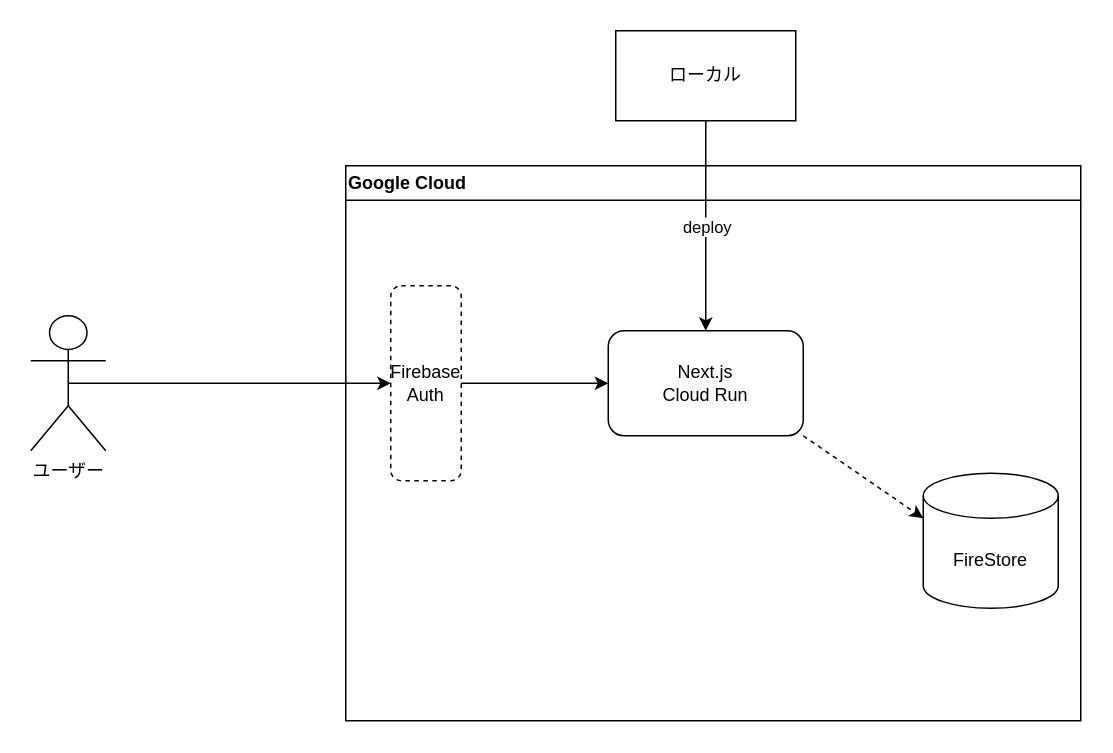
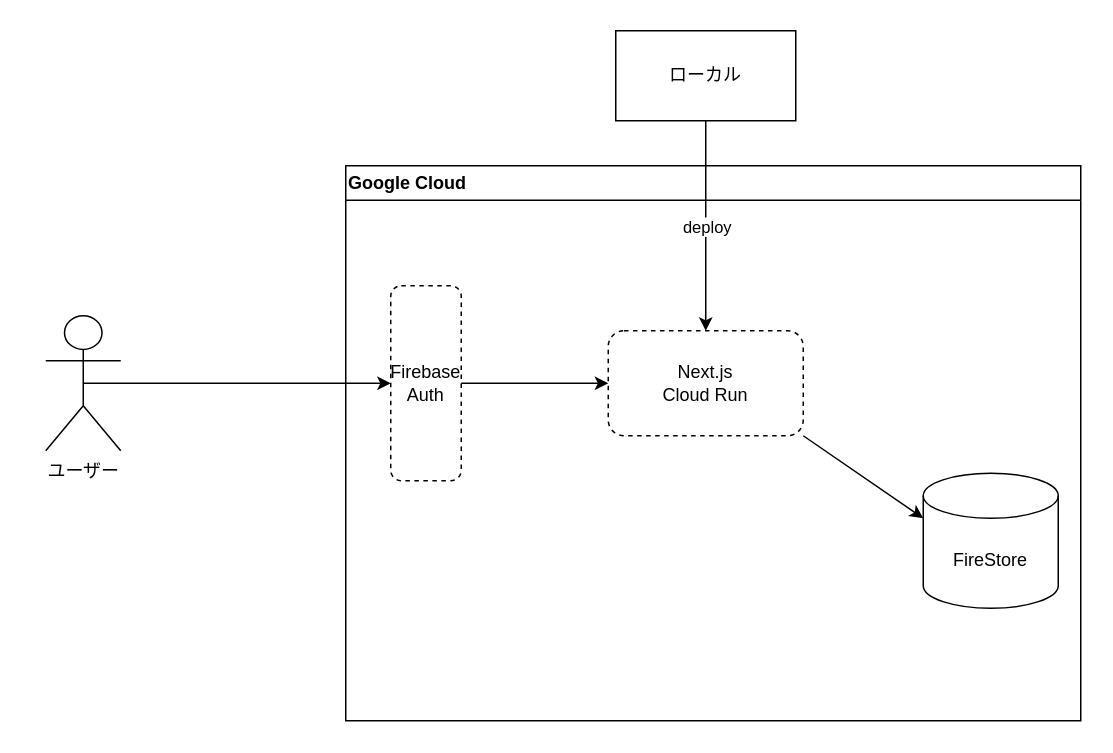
node "ユーザー": moved (68, 383) -> (83, 383)
node "Next.js Cloud Run": style solid -> dashed
edge "Next.js Cloud Run" -> "FireStore": style dashed -> solid
